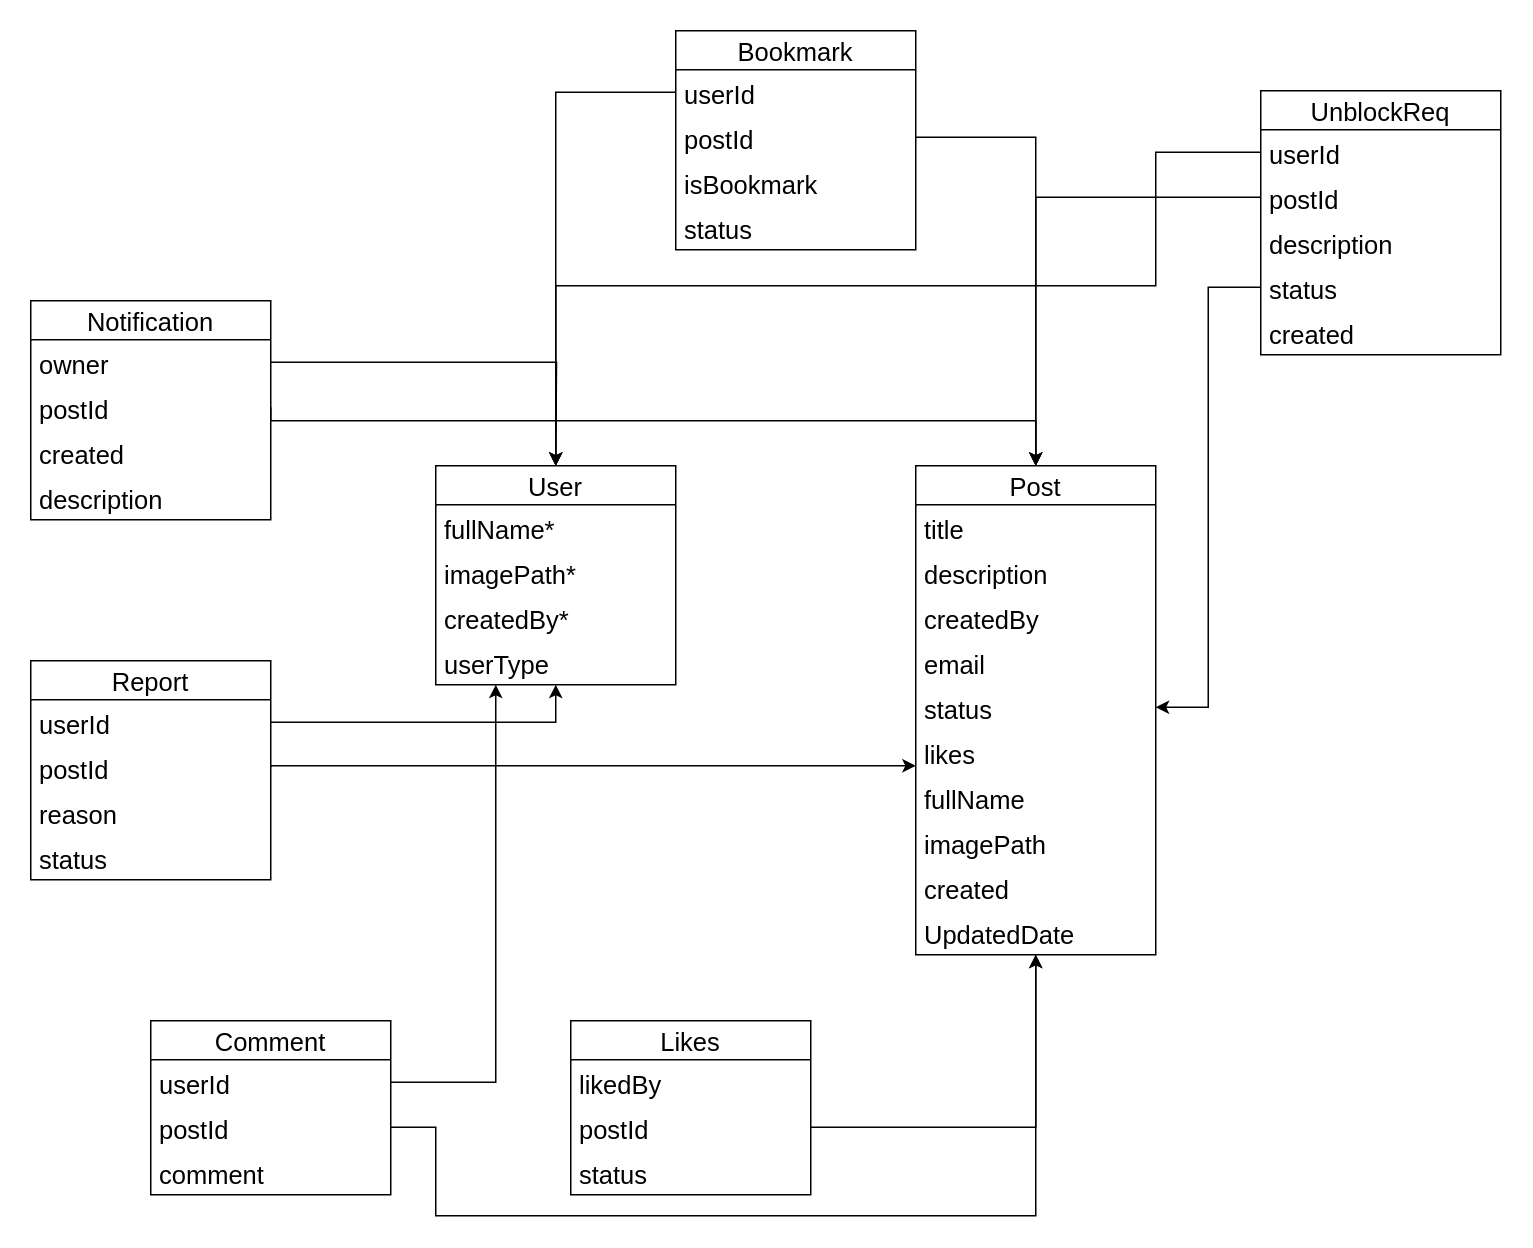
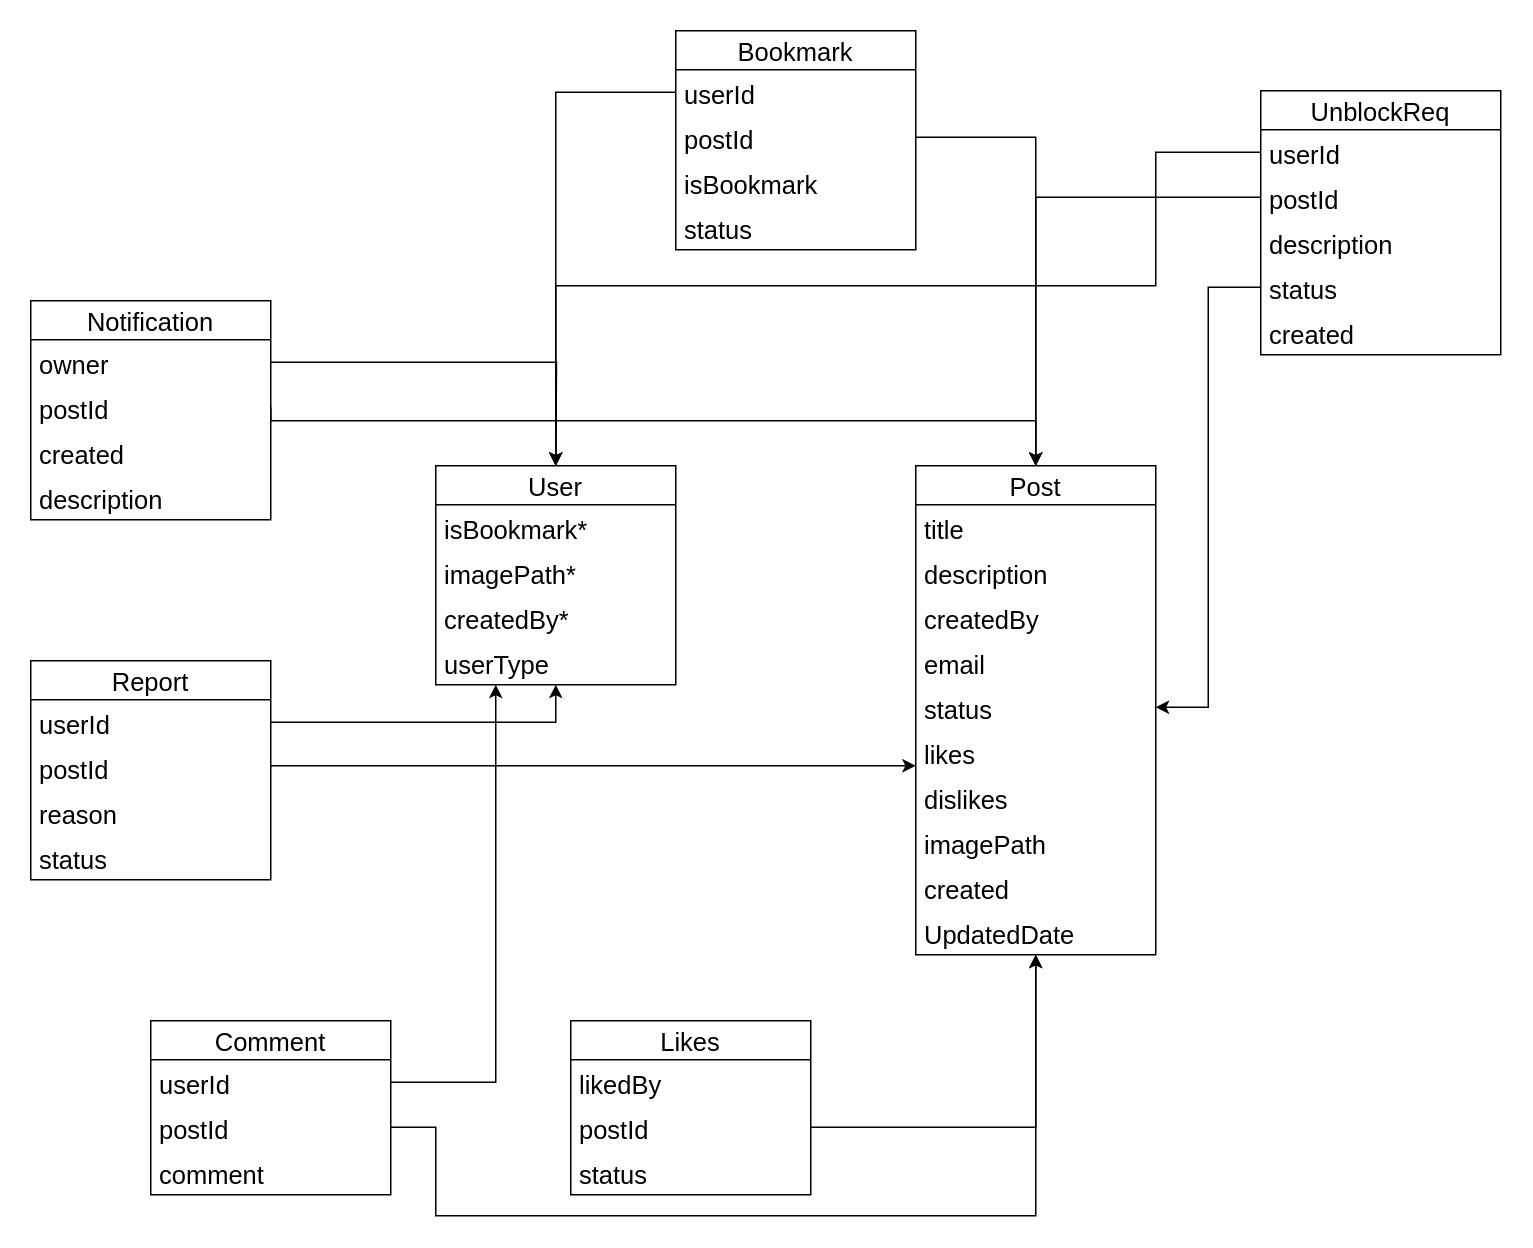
node "fullName*": label "fullName*" -> "isBookmark*"
node "fullName": label "fullName" -> "dislikes"
